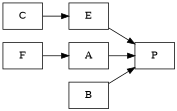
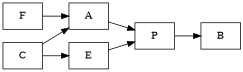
edge "C" -> "A": added
edge "B" -> "P": reversed
